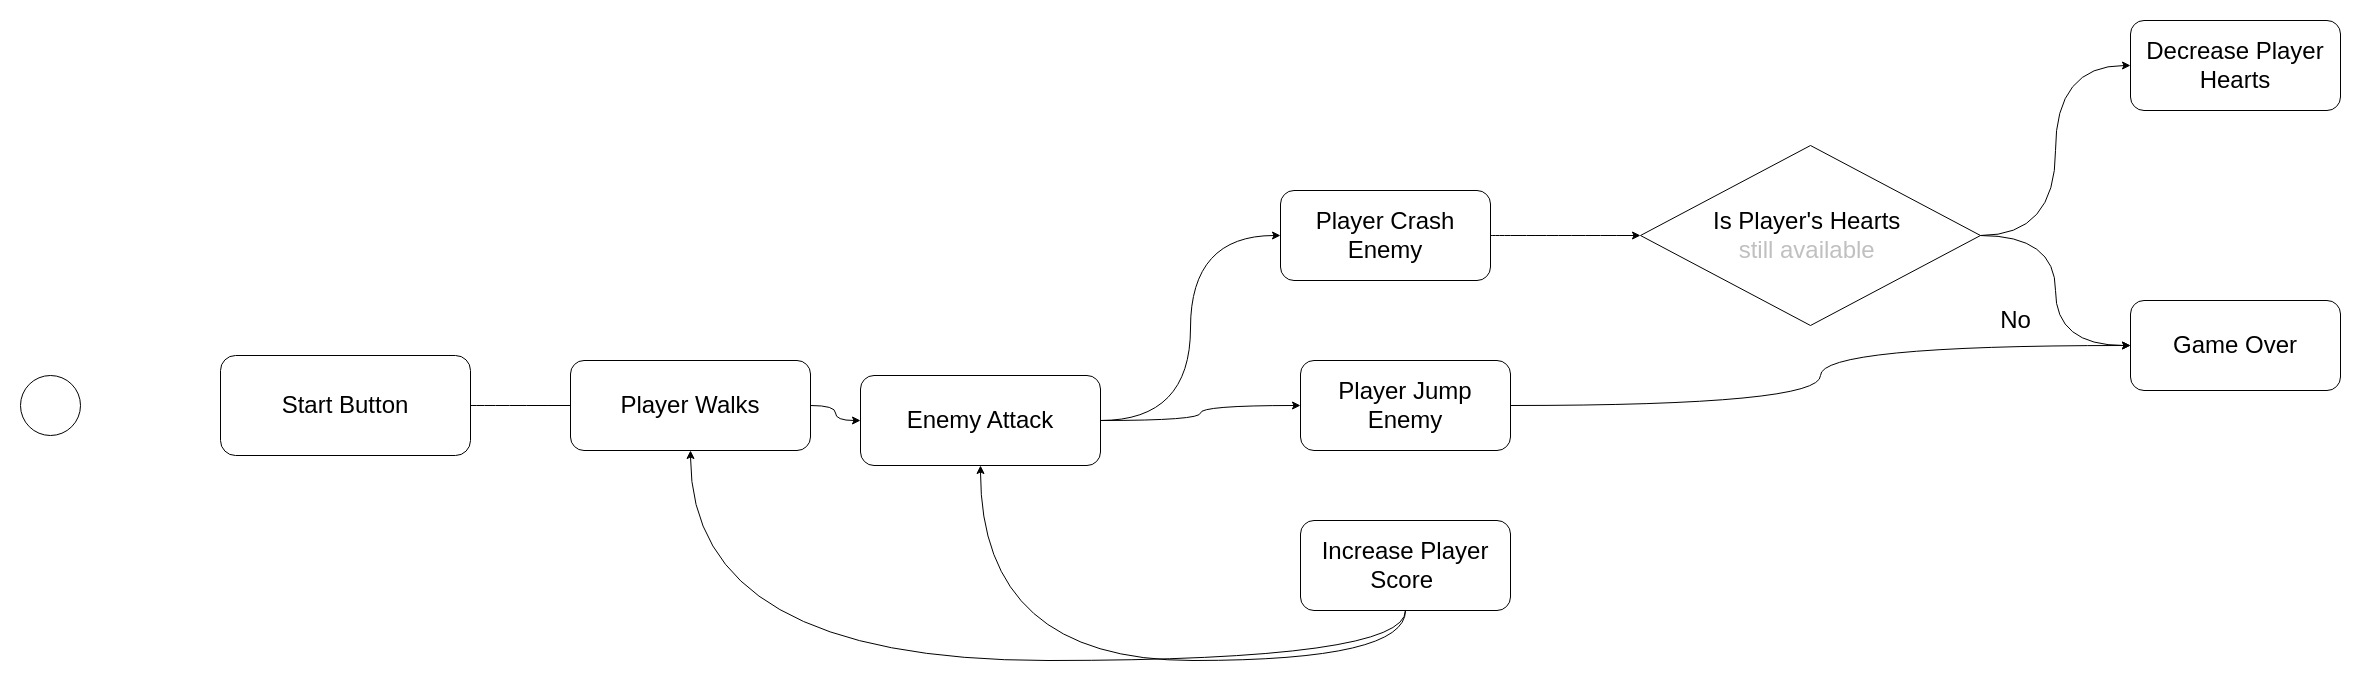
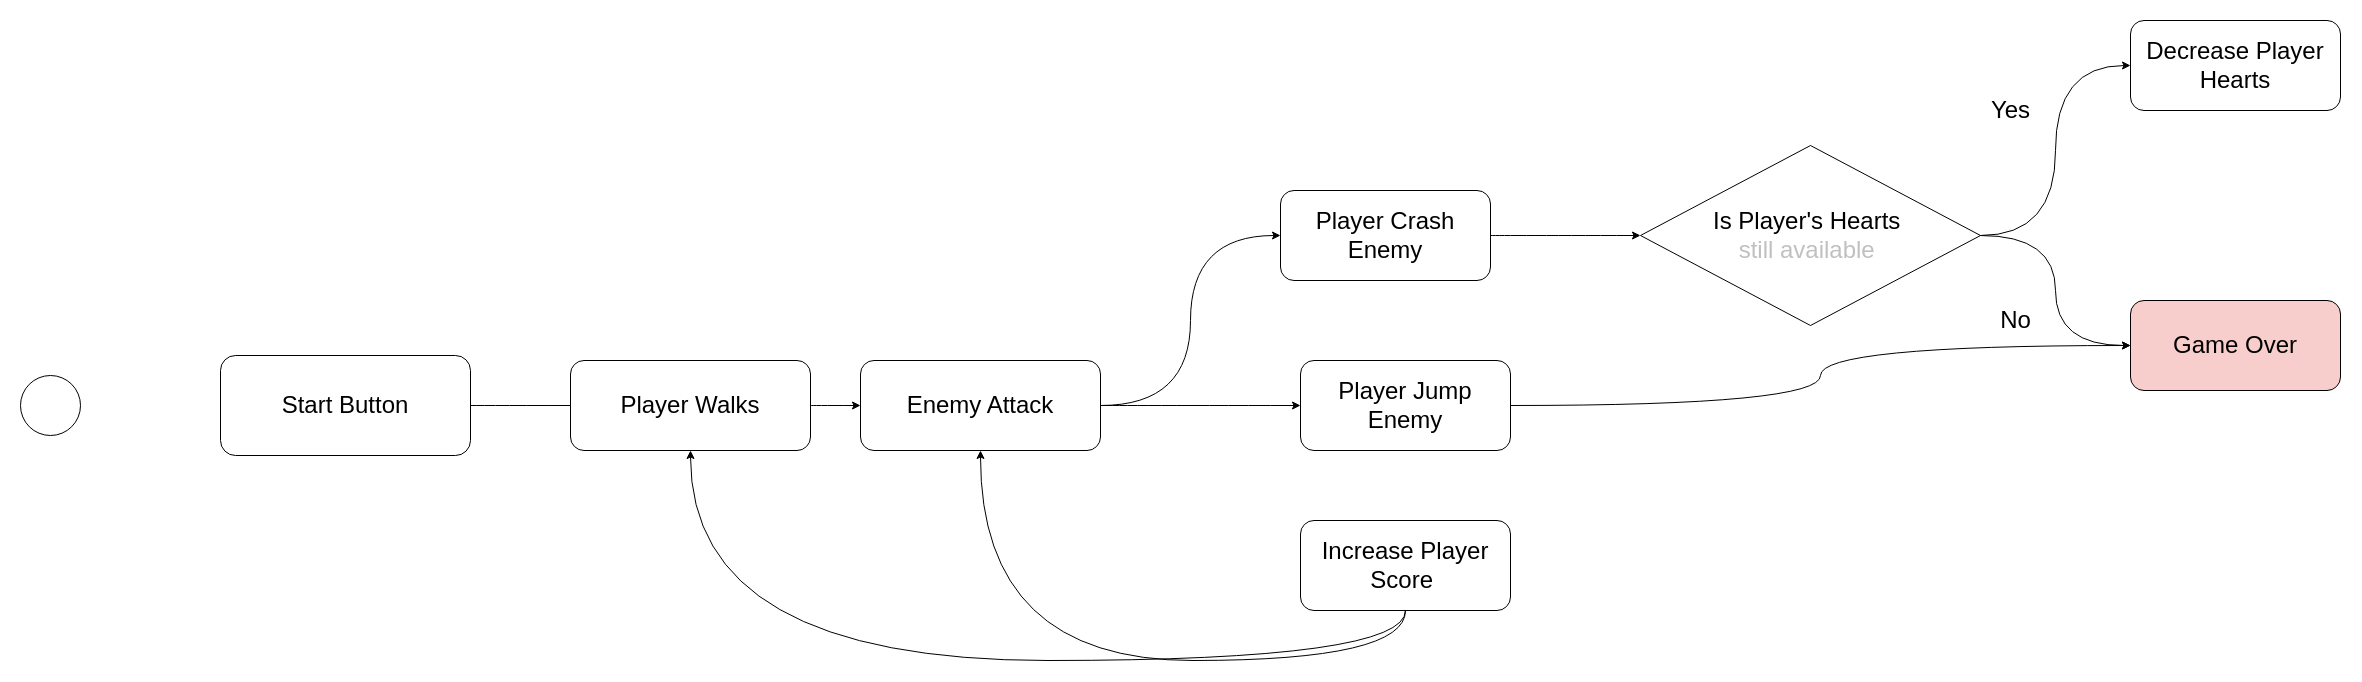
node "Yes": added
node "Game Over": fillcolor #ffffff -> #f8cecc
node "Enemy Attack": moved (981, 421) -> (981, 406)
